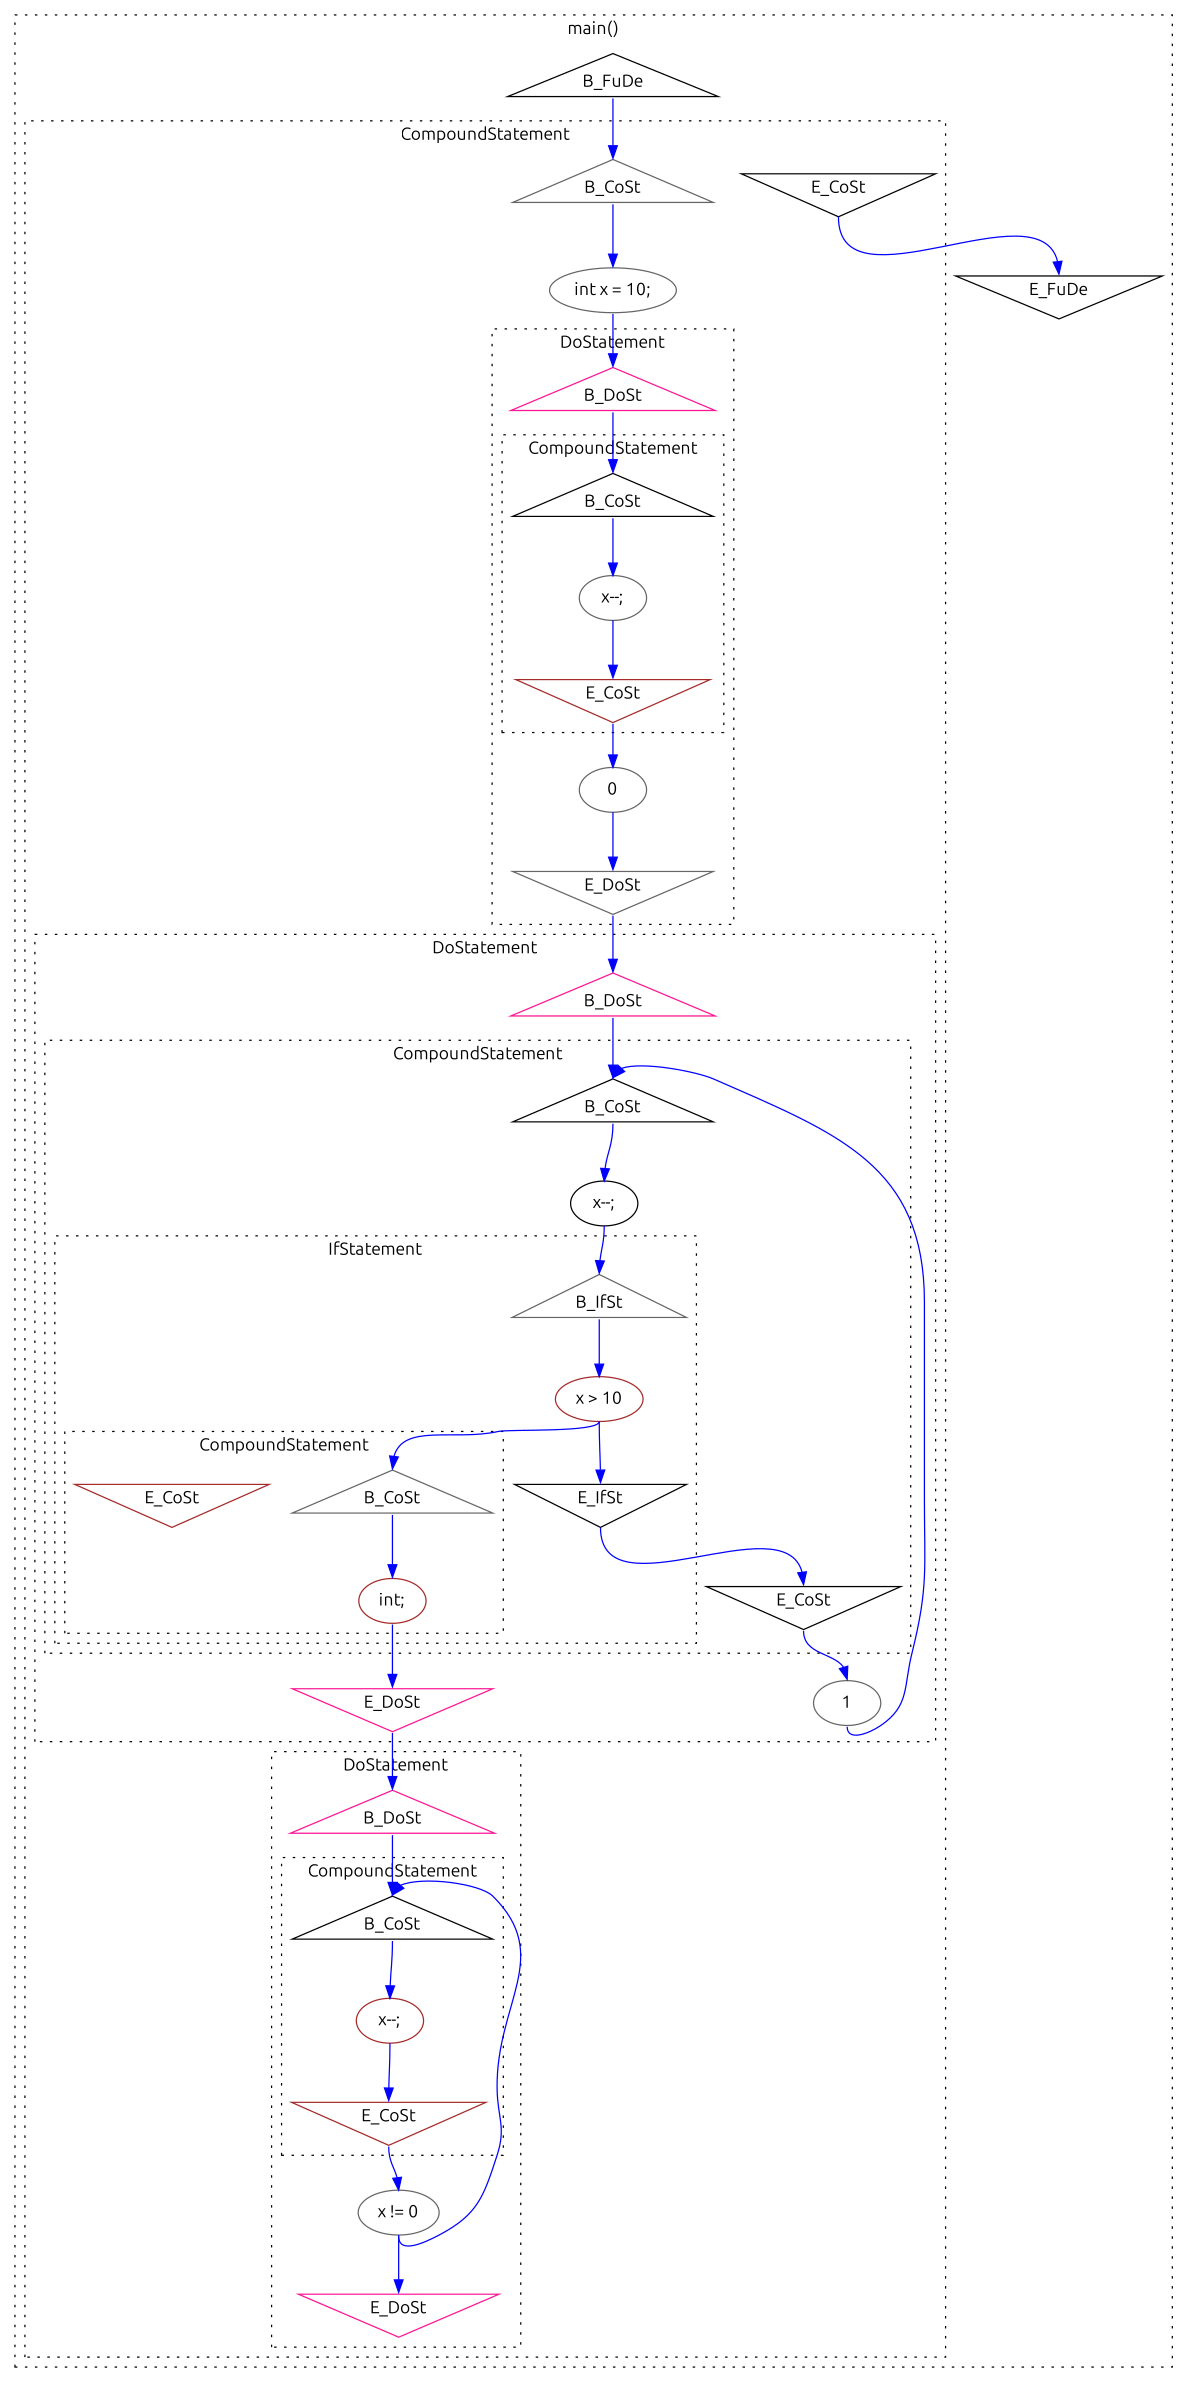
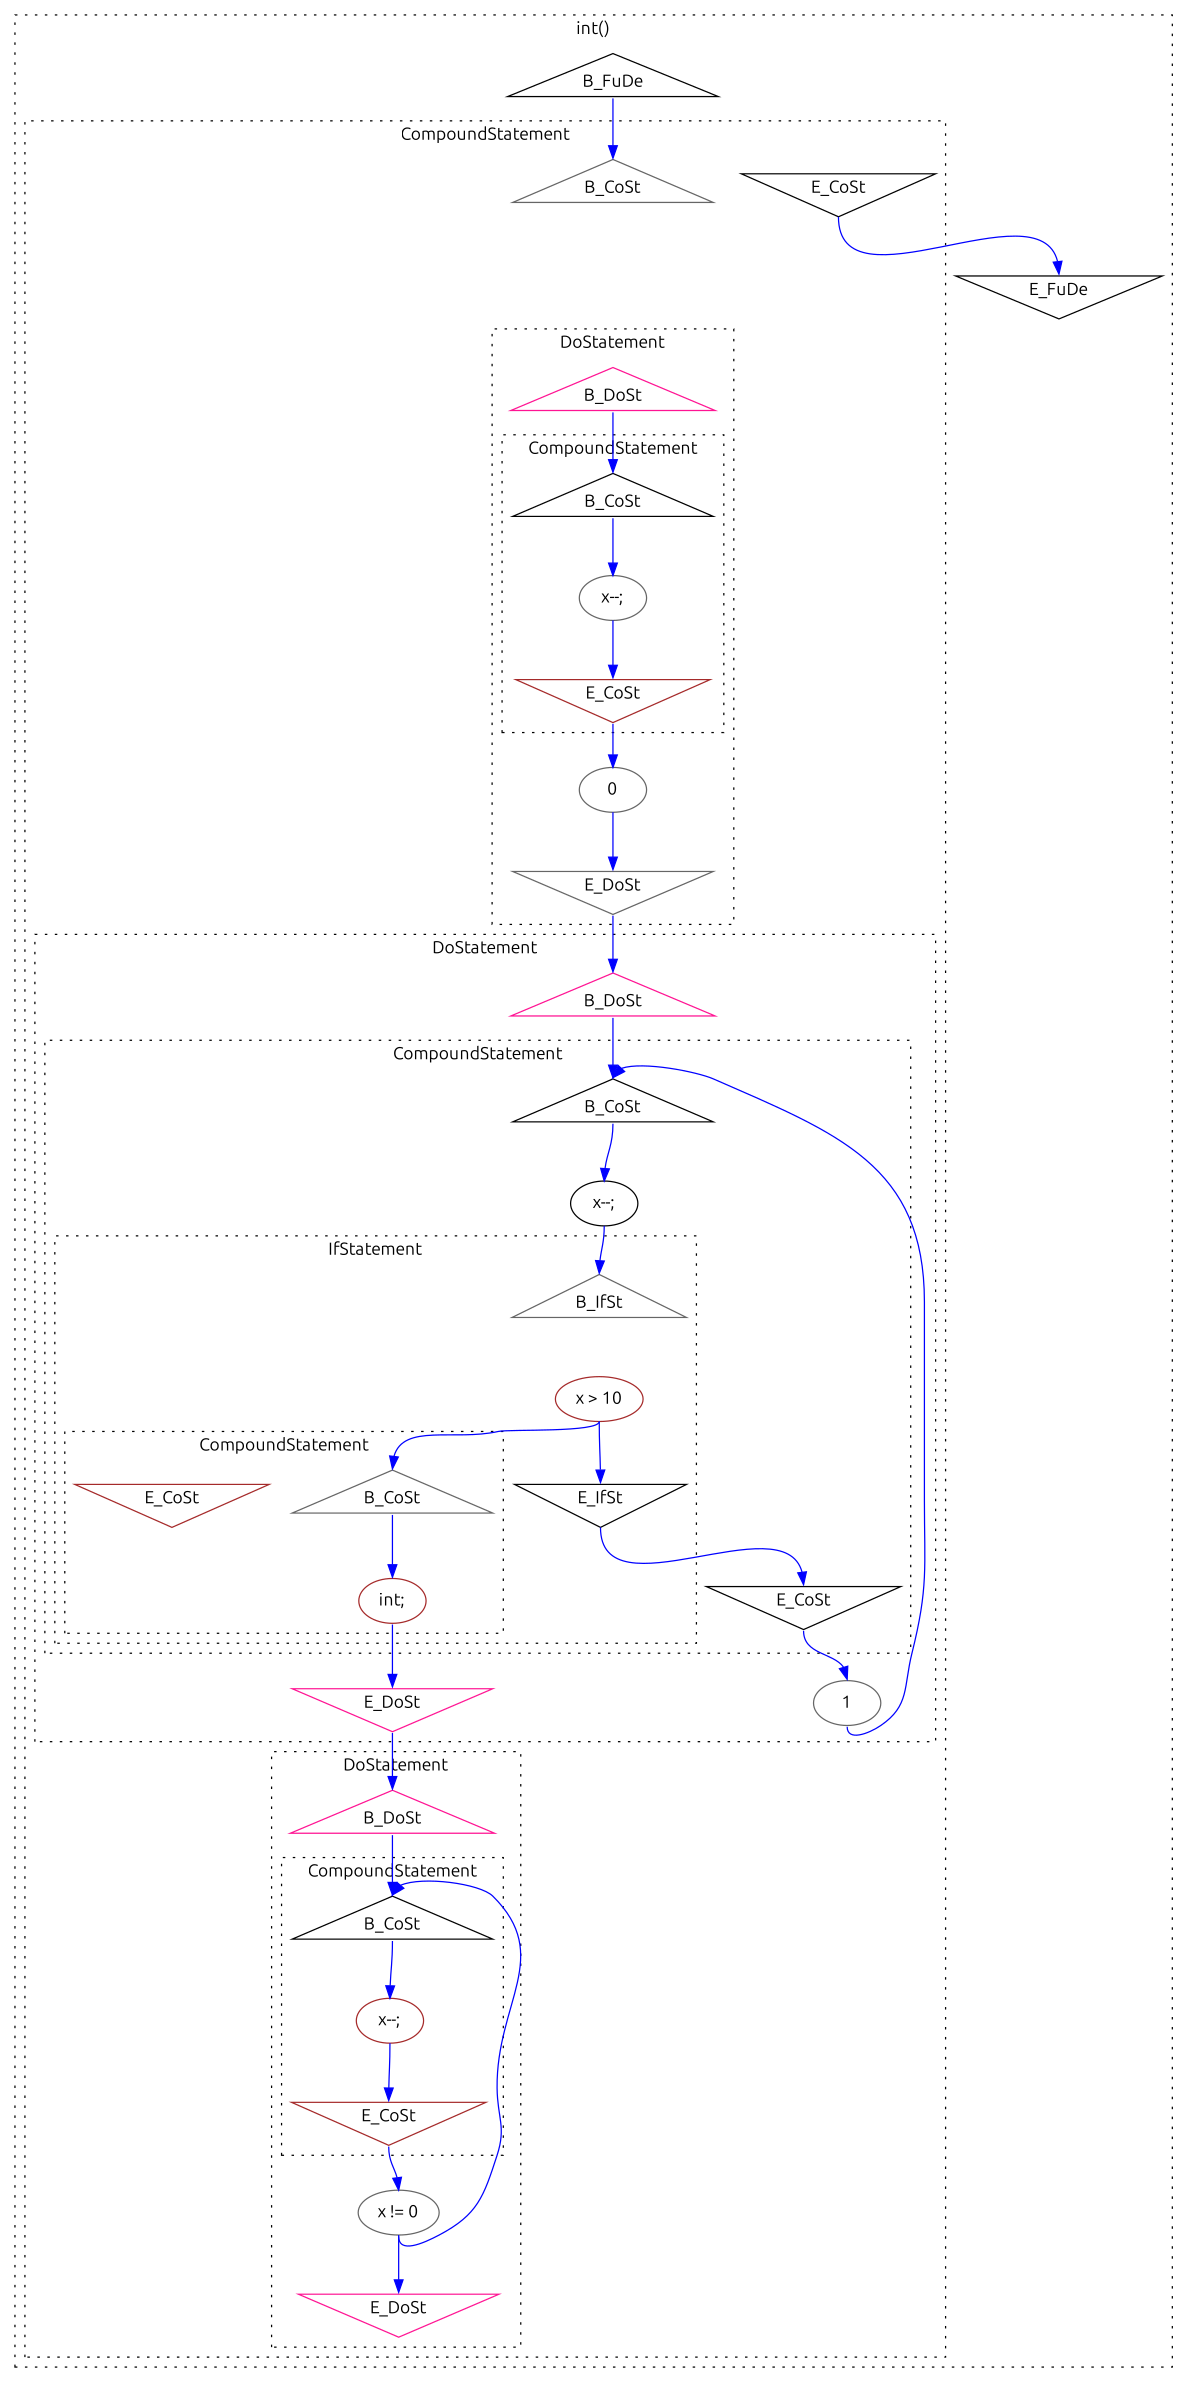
cluster "main()": label "main()" -> "int()"
node "int x = 10;": removed
edge "B_IfSt" -> "x > 10": removed
